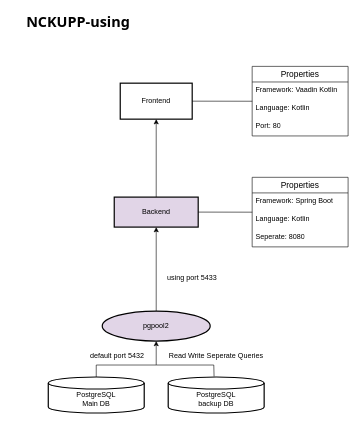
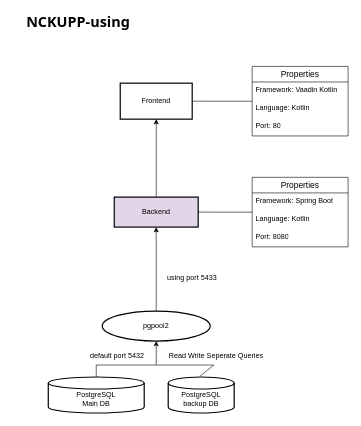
node "Seperate: 8080": label "Seperate: 8080" -> "Port: 8080"
node "pgpool2": fillcolor #e1d5e7 -> #ffffff
node "PostgreSQL backup DB": size 96x36 -> 66x36
